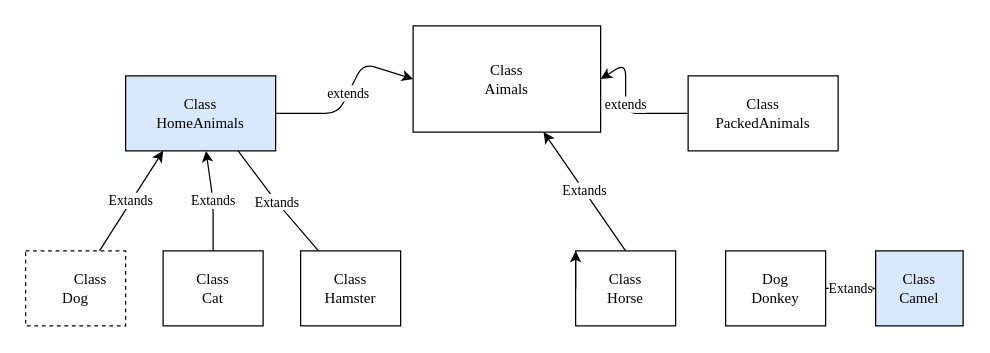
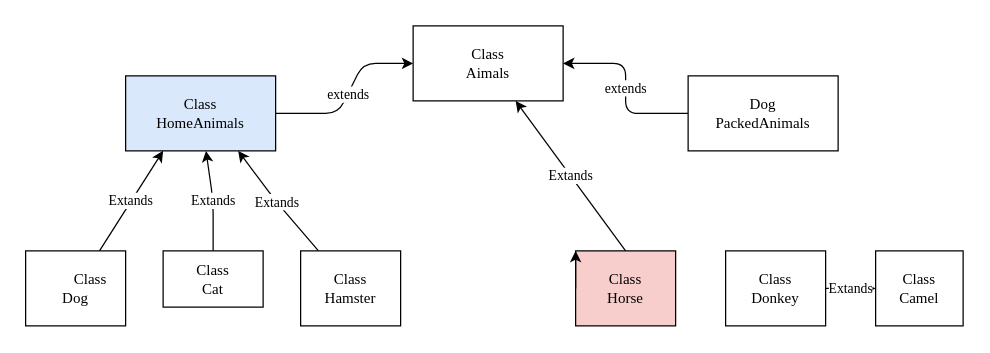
node "Class Aimals": size 188x106 -> 150x75
node "Class PackedAnimals": label "Class PackedAnimals" -> "Dog PackedAnimals"
edge "Class HomeAnimals" -- "Class Hamster": arrowhead none -> classic
node "Class Dog": style dashed -> solid
node "Class Cat": size 100x75 -> 100x56
node "Class Horse": fillcolor #ffffff -> #f8cecc
node "Dog Donkey": label "Dog Donkey" -> "Class Donkey"
node "Class Camel": fillcolor #dae8fc -> #ffffff
